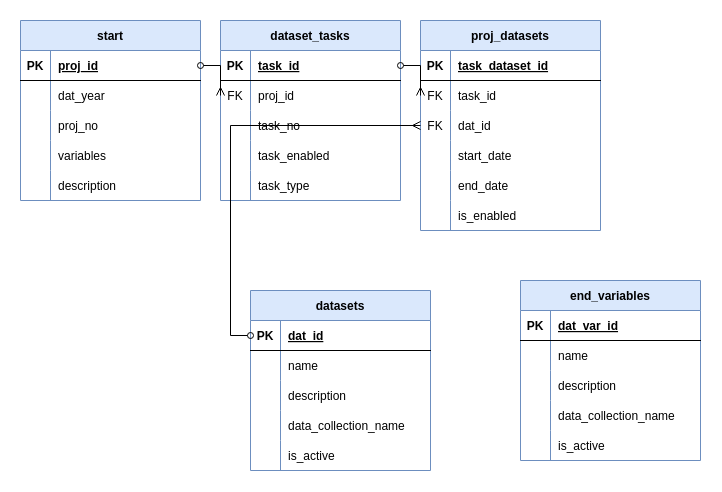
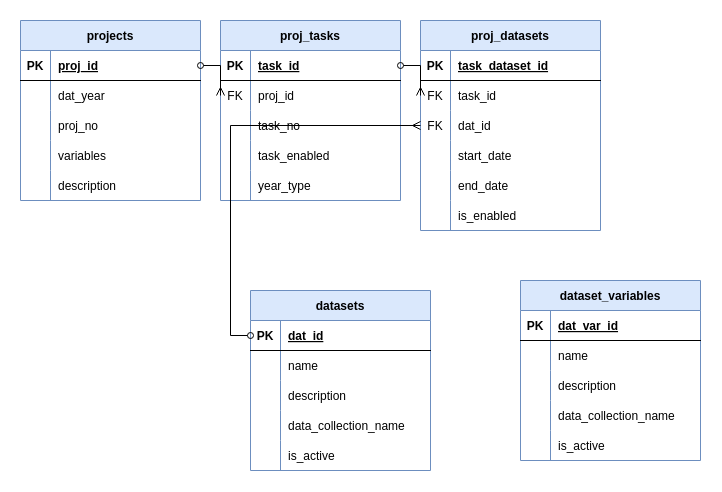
node "start": label "start" -> "projects"
node "dataset_tasks": label "dataset_tasks" -> "proj_tasks"
node "task_type": label "task_type" -> "year_type"
node "end_variables": label "end_variables" -> "dataset_variables"
